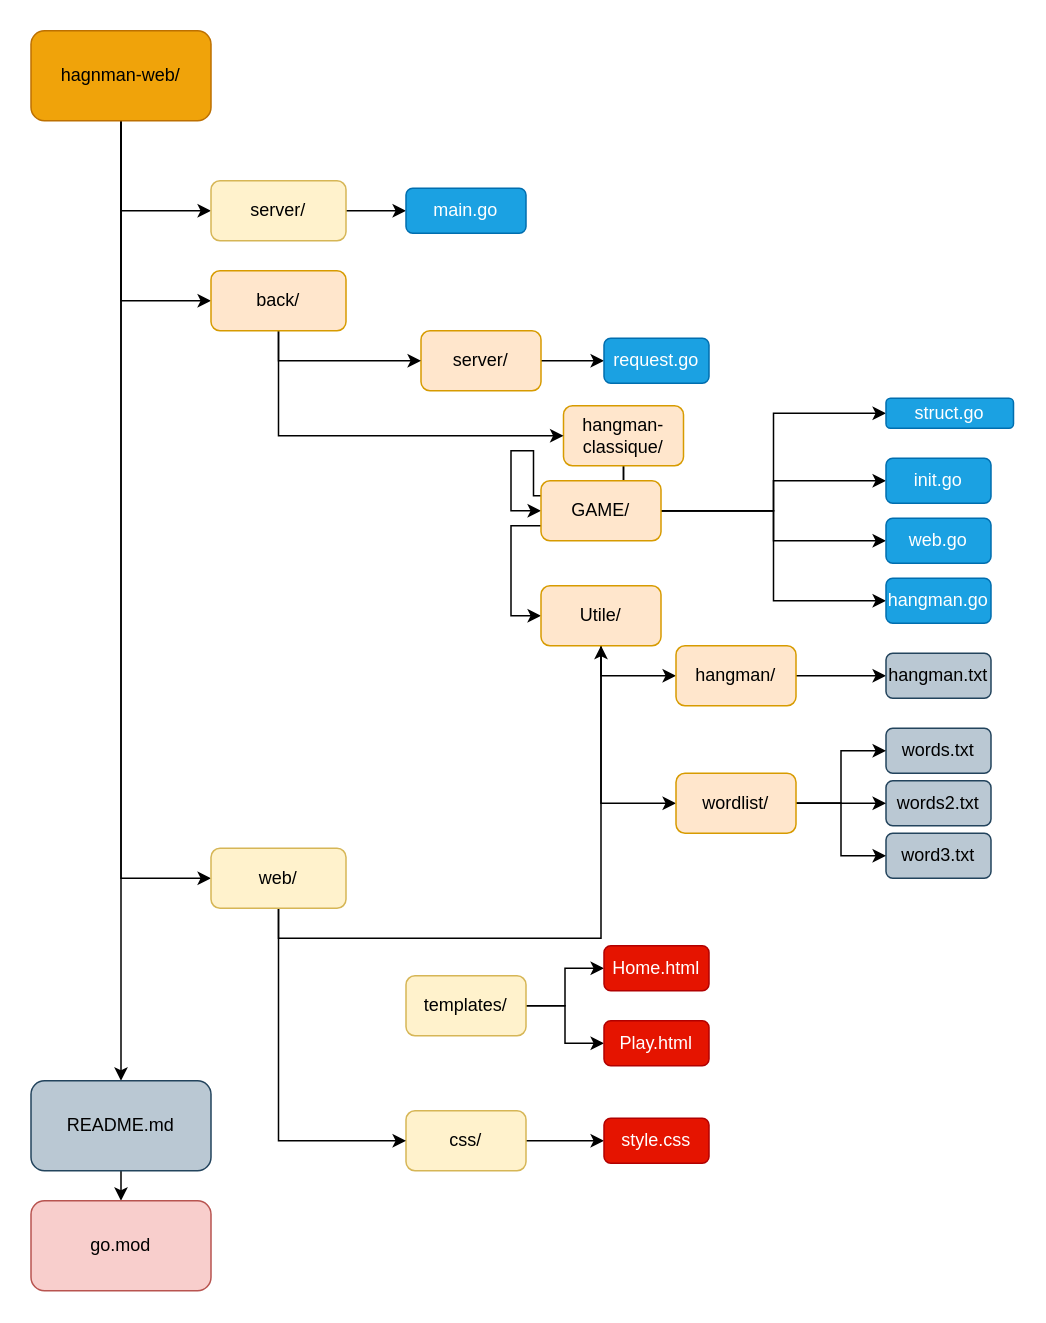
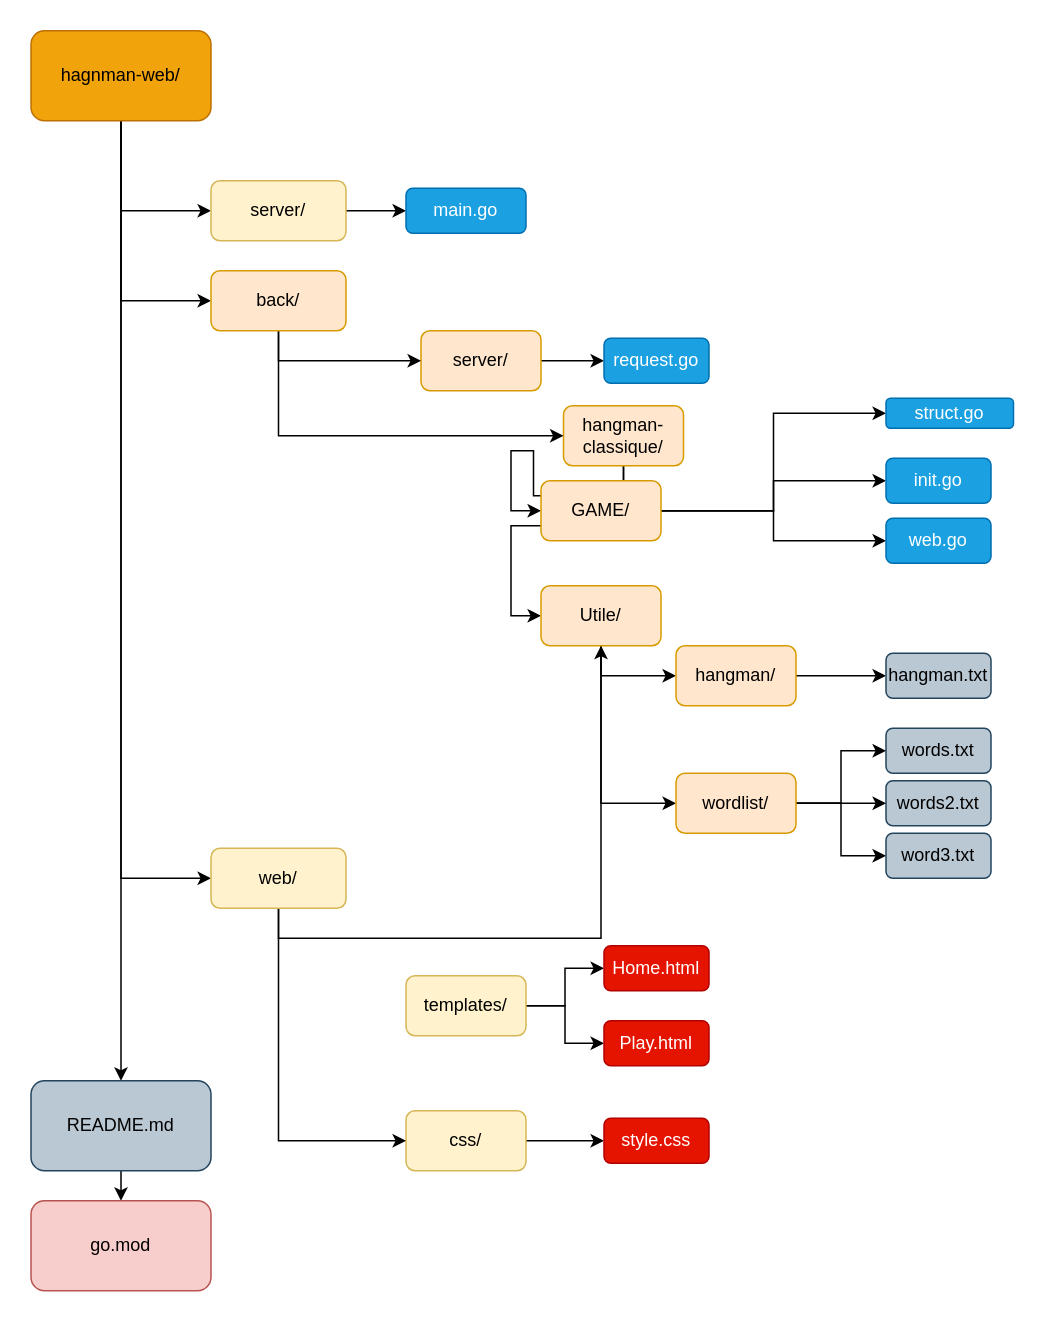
edge "GAME/" -> "hangman.go": removed
node "hangman.go": removed
